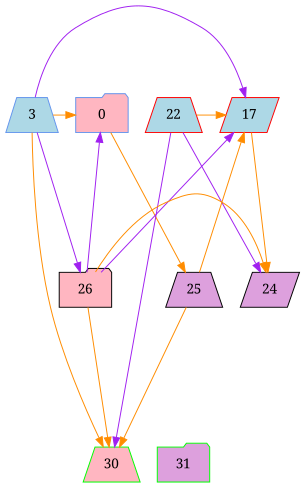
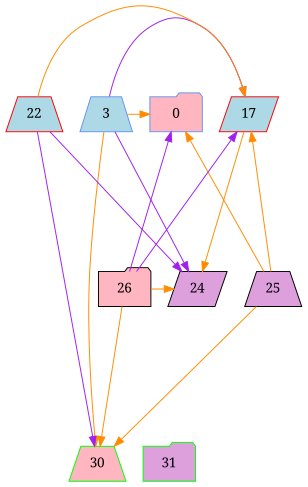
edge "3" -> "26": now "3" -> "24"
edge "0" -> "25": reversed
